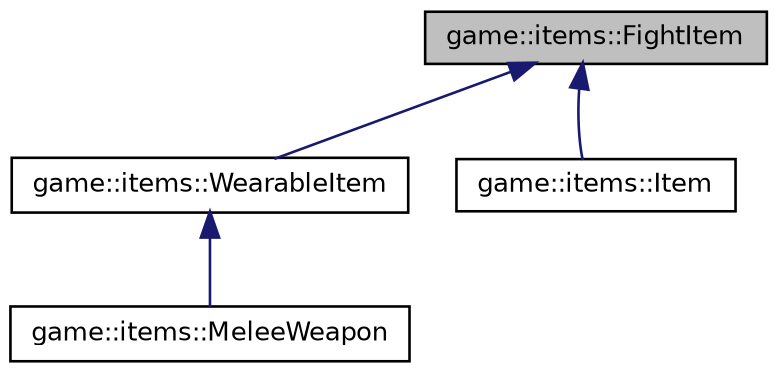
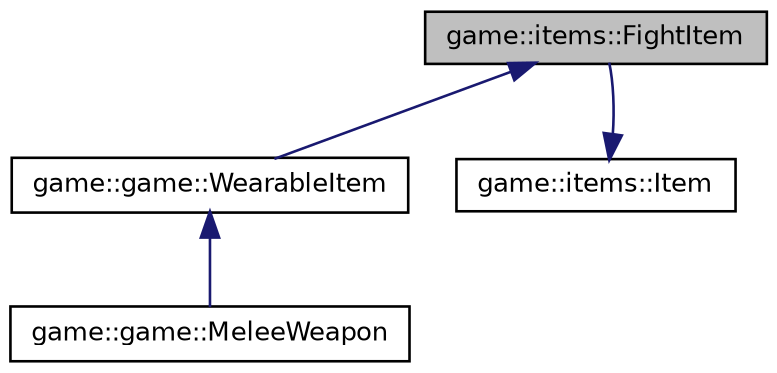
edge "game::items::Item" -> "game::items::FightItem": reversed
node "game::items::WearableItem": label "game::items::WearableItem" -> "game::game::WearableItem"
node "game::items::MeleeWeapon": label "game::items::MeleeWeapon" -> "game::game::MeleeWeapon"
